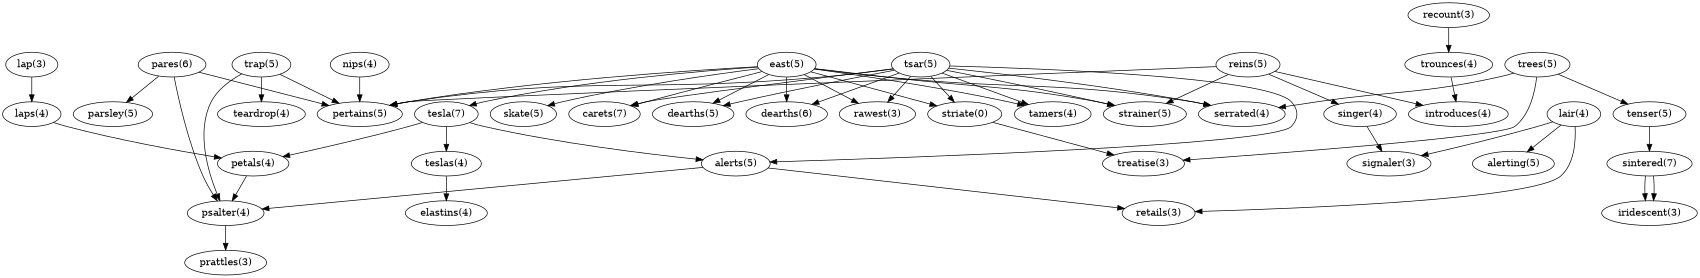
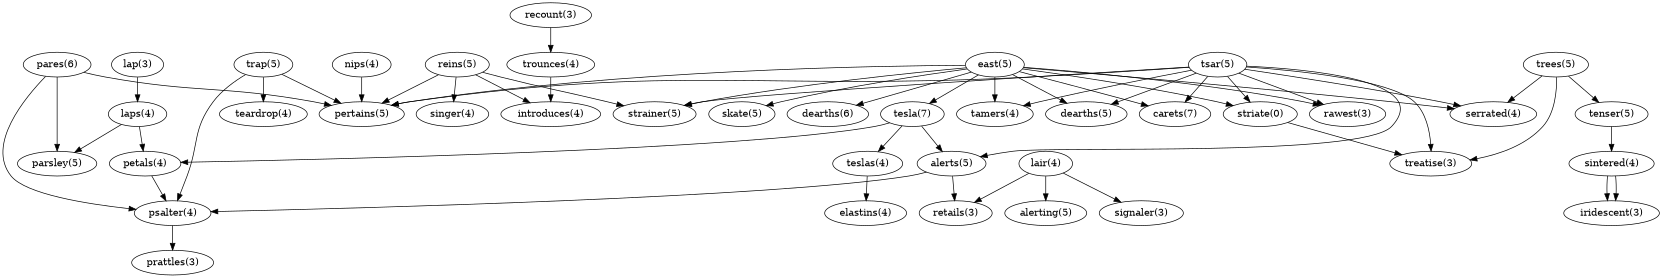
edge "tsar(5)" -> "dearths(6)": now "tsar(5)" -> "treatise(3)"
edge "singer(4)" -> "signaler(3)": removed
edge "laps(4)" -> "parsley(5)": added
node "sintered(7)": label "sintered(7)" -> "sintered(4)"
